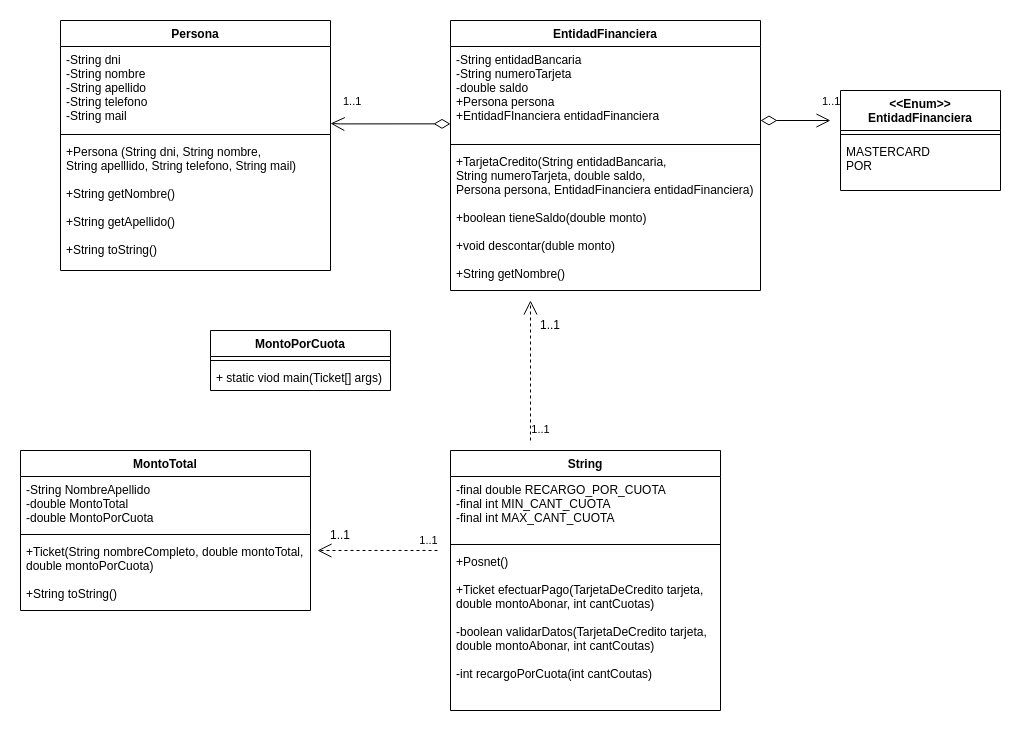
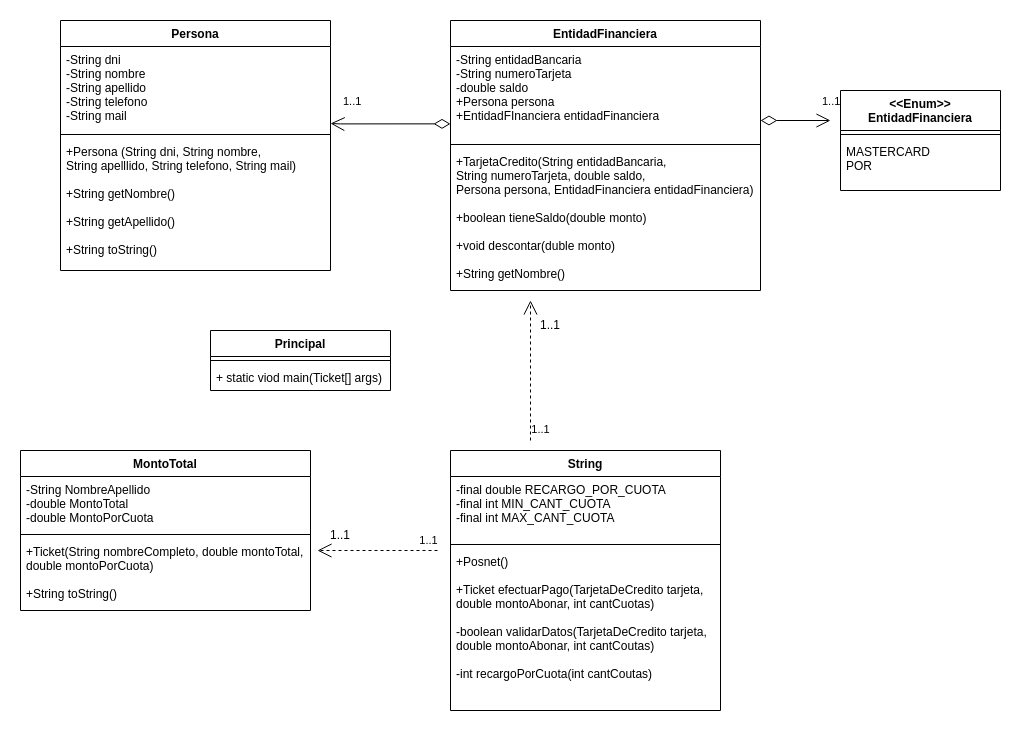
node "MontoPorCuota": label "MontoPorCuota" -> "Principal"
